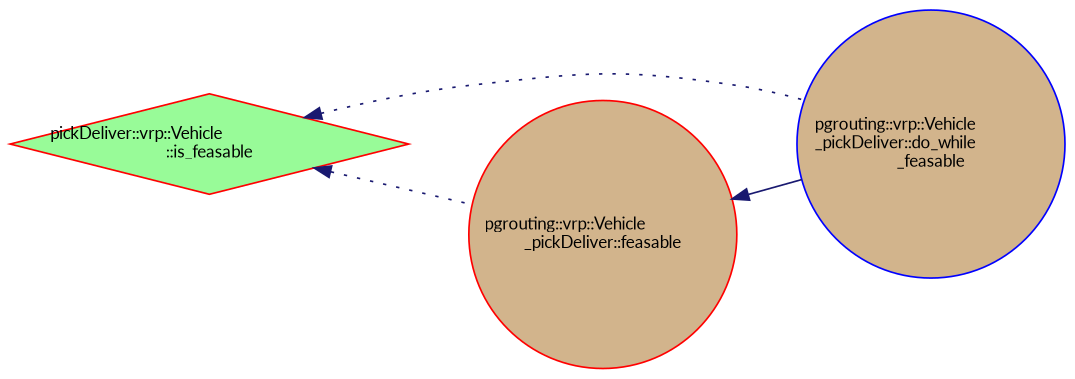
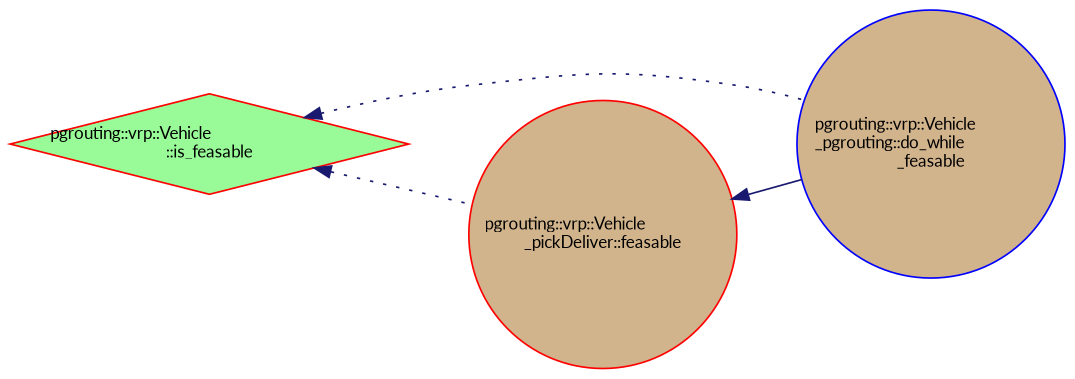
node "pickDeliver::vrp::Vehicle ::is_feasable": label "pickDeliver::vrp::Vehicle ::is_feasable" -> "pgrouting::vrp::Vehicle ::is_feasable"
node "pgrouting::vrp::Vehicle _pickDeliver::do_while _feasable": label "pgrouting::vrp::Vehicle _pickDeliver::do_while _feasable" -> "pgrouting::vrp::Vehicle _pgrouting::do_while _feasable"
